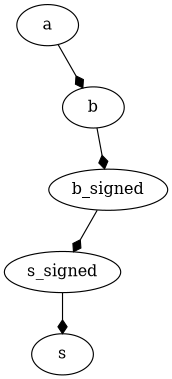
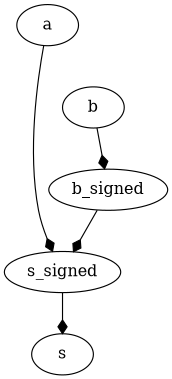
edge "a" -> "b": now "a" -> "s_signed"
